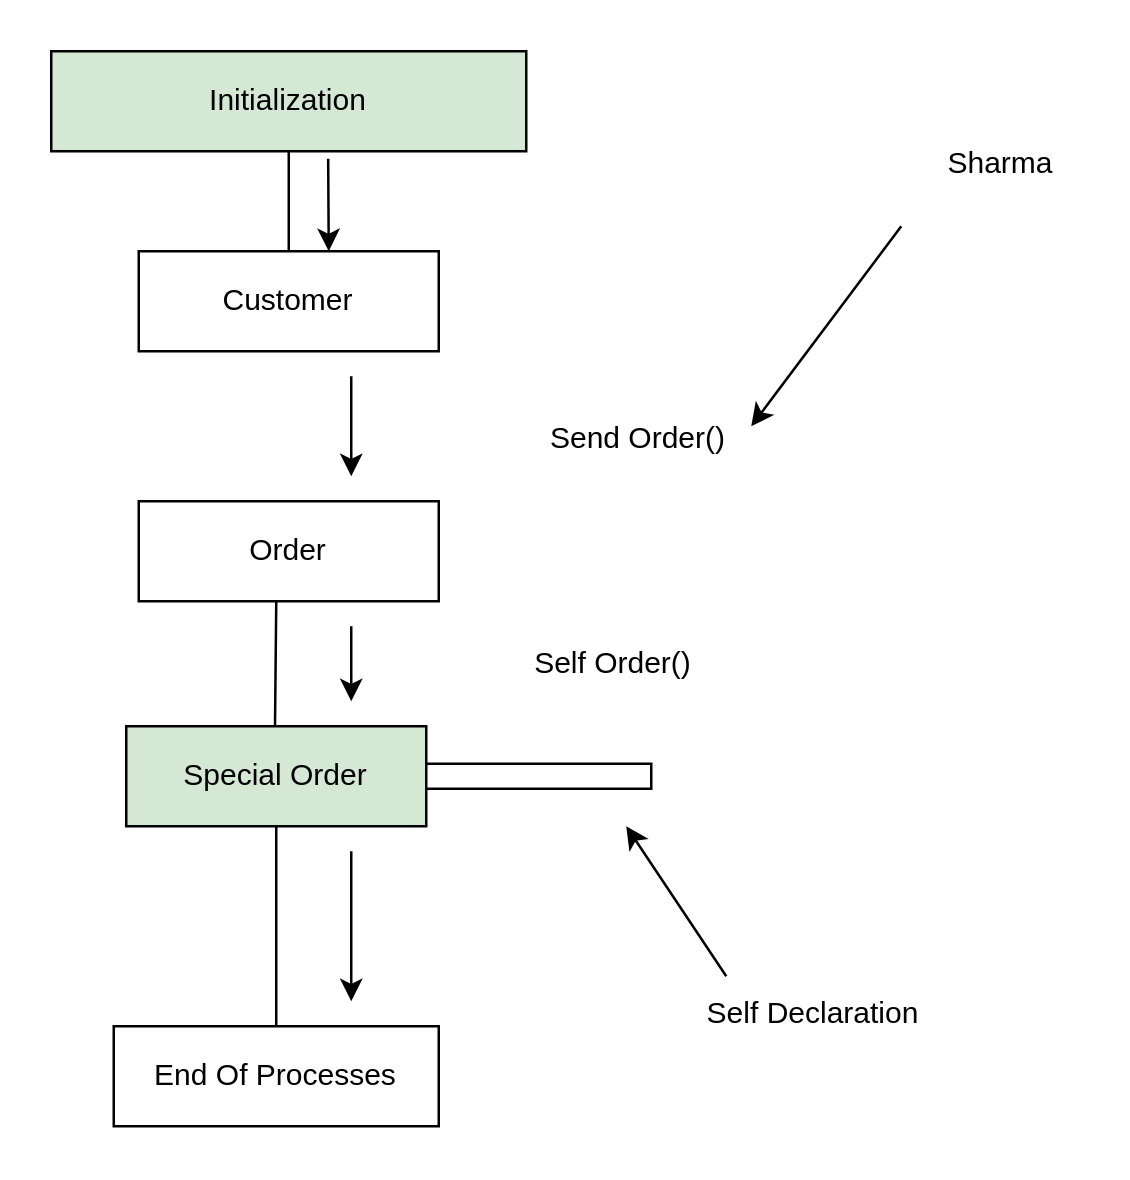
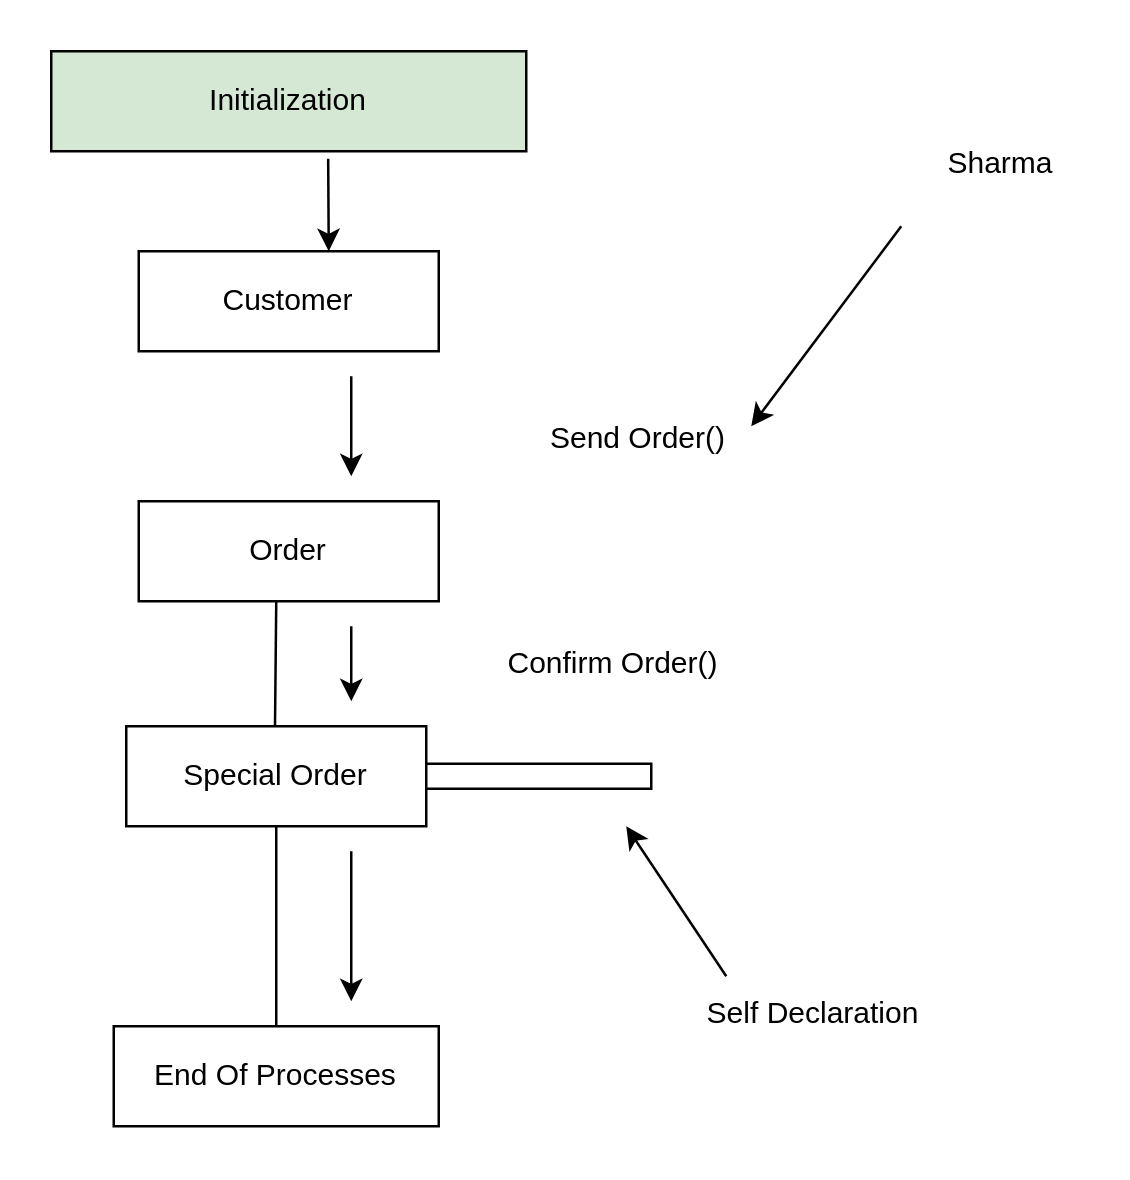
edge "Initialization" -- "Customer": removed
node "Self Order()": label "Self Order()" -> "Confirm Order()"
node "Special Order": fillcolor #d5e8d4 -> #ffffff
